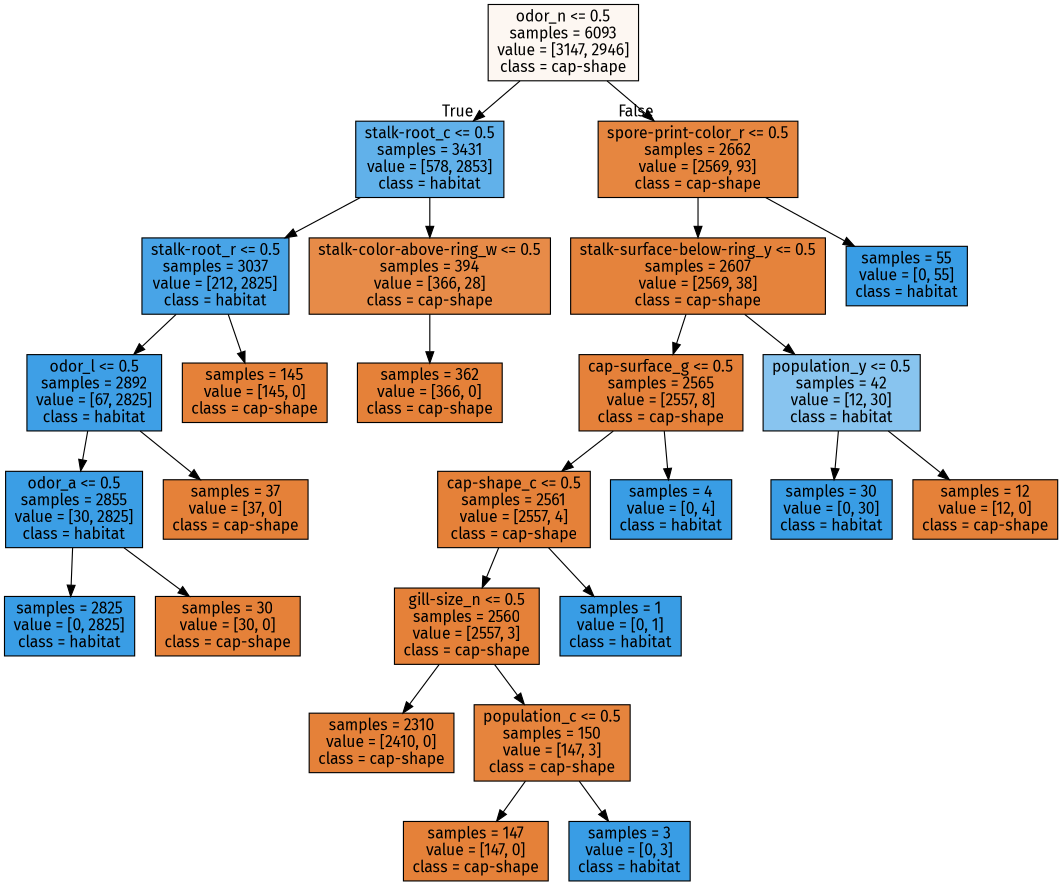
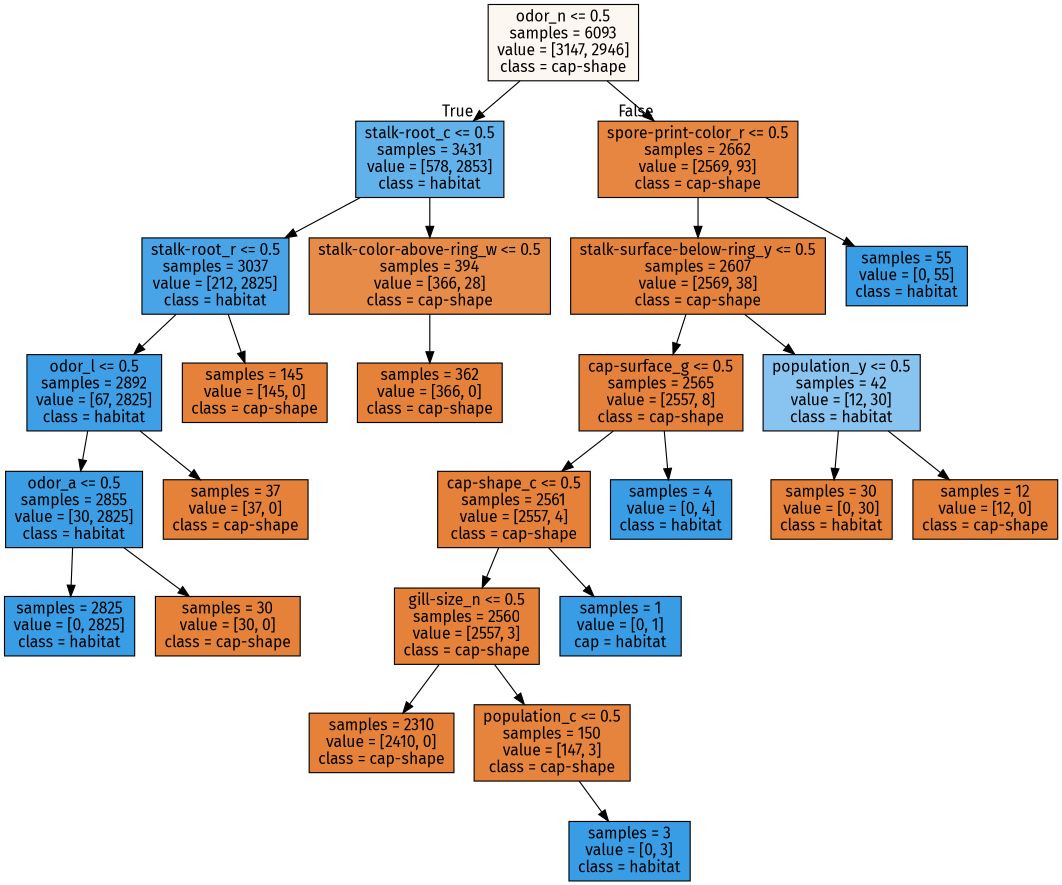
node "samples = 30 value = [0, 30] class = habitat": fillcolor #399de5 -> #e58139
node "samples = 1 value = [0, 1] class = habitat": label "samples = 1 value = [0, 1] class = habitat" -> "samples = 1 value = [0, 1] cap = habitat"
node "samples = 147 value = [147, 0] class = cap-shape": removed
